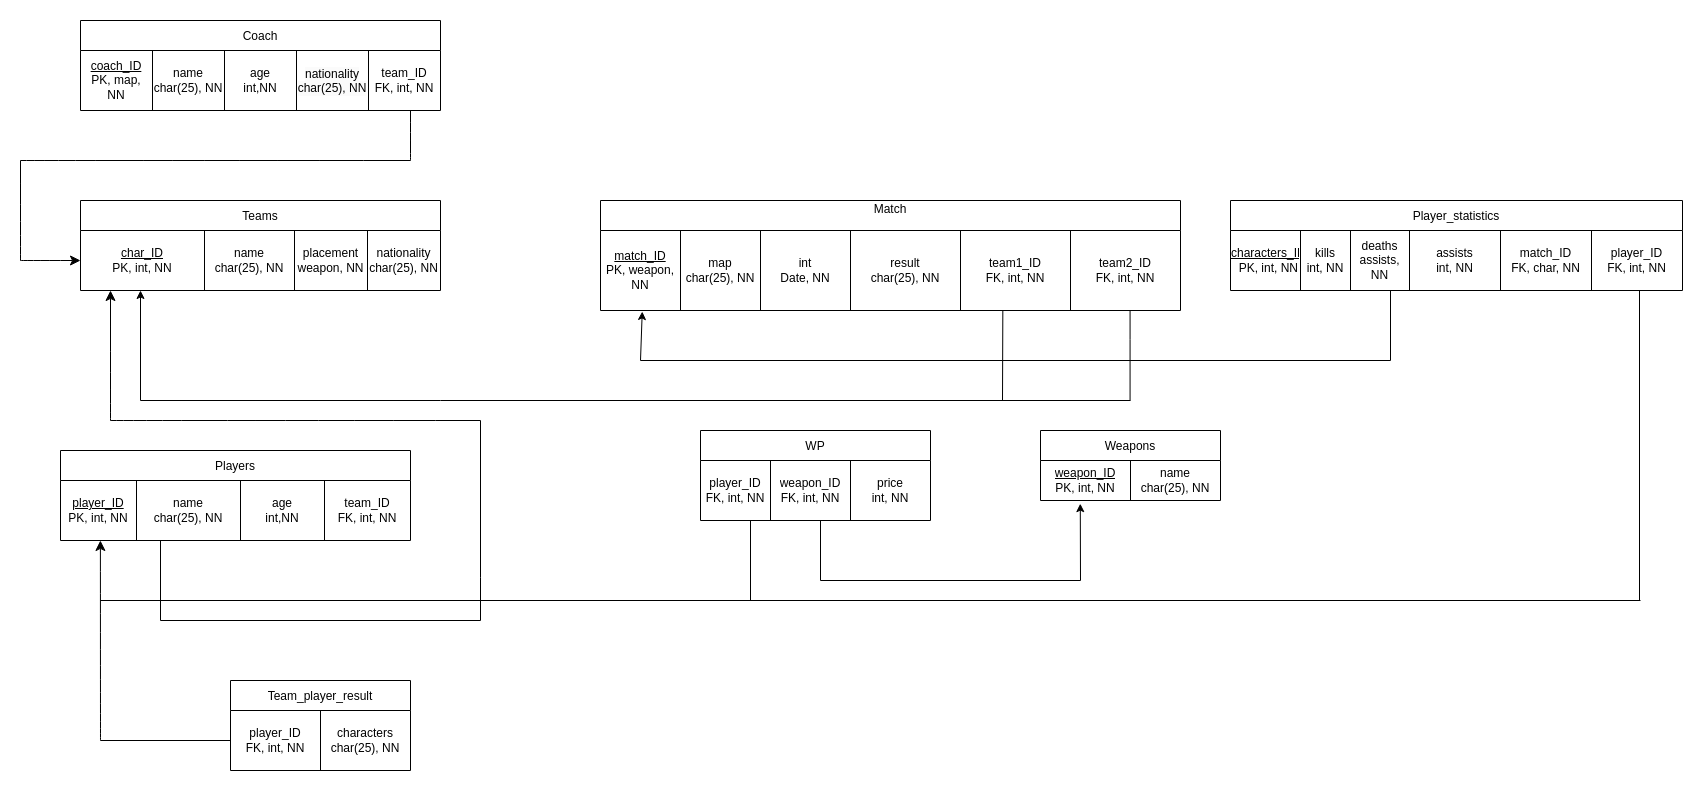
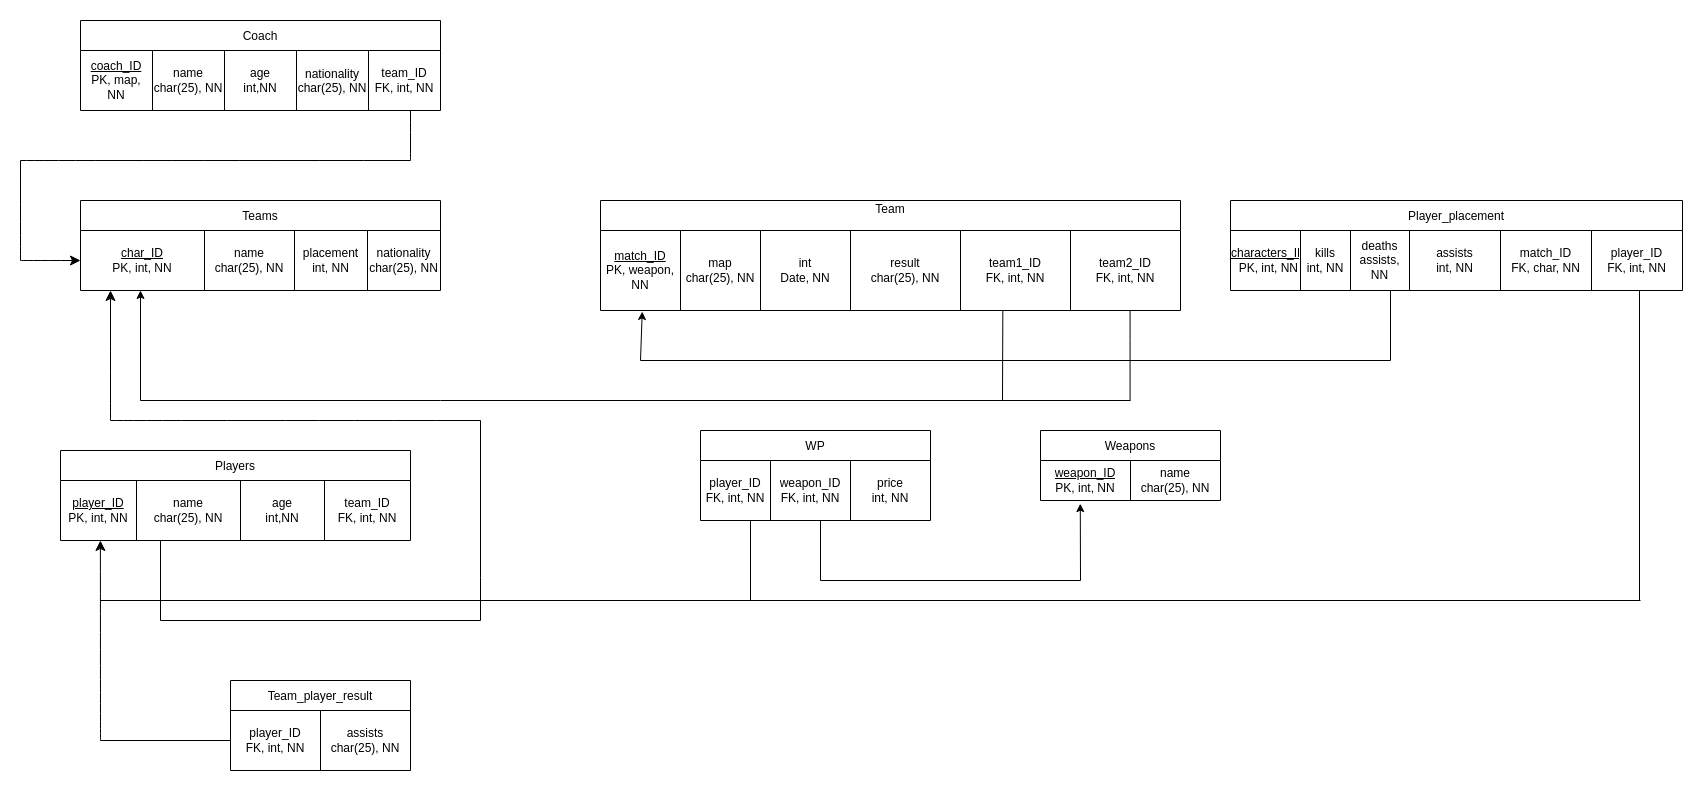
node "Match": label "Match" -> "Team"
node "Player_statistics": label "Player_statistics" -> "Player_placement"
node "placement weapon, NN": label "placement weapon, NN" -> "placement int, NN"
node "characters char(25), NN": label "characters char(25), NN" -> "assists char(25), NN"
